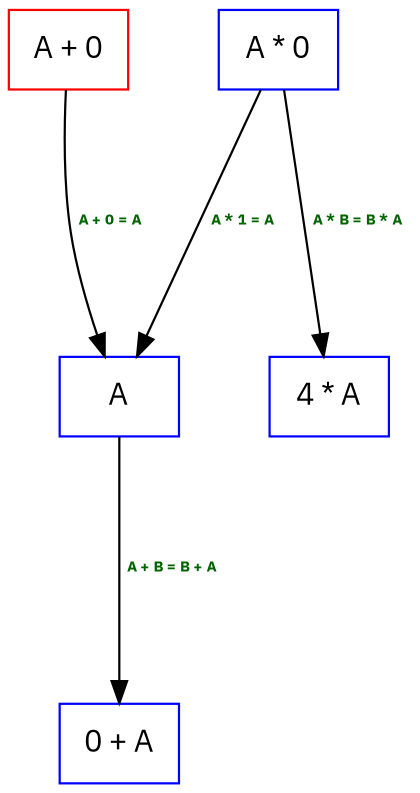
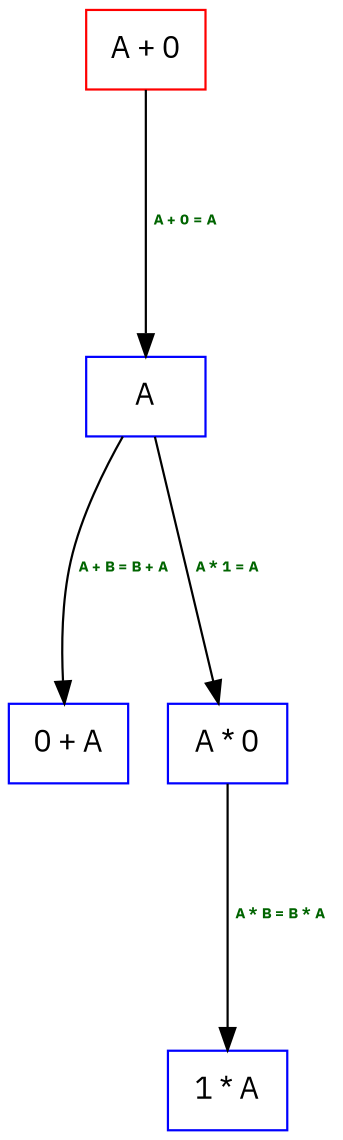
edge "A * 0" -> "A": reversed
node "4 * A": label "4 * A" -> "1 * A"
